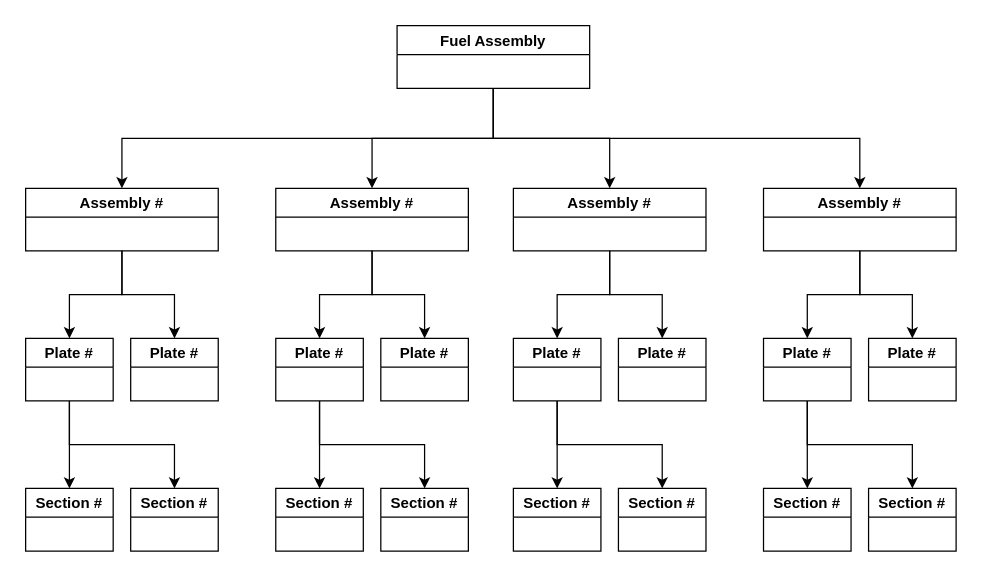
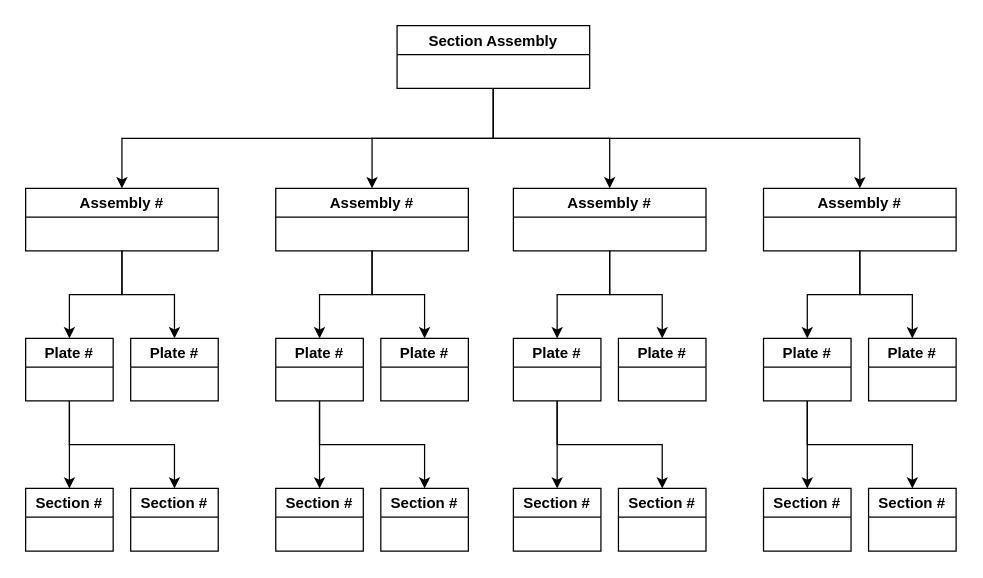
node "Fuel Assembly": label "Fuel Assembly" -> "Section Assembly"
